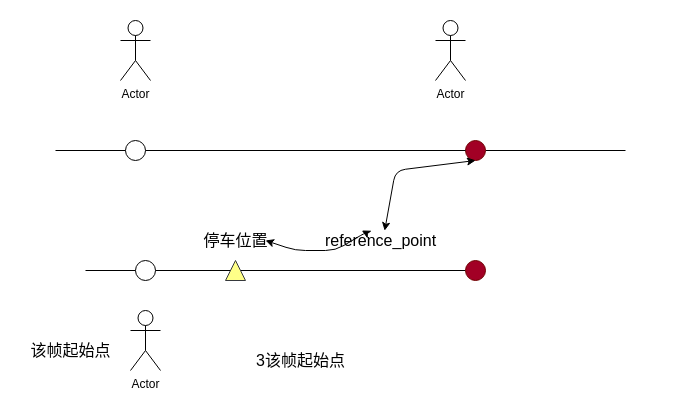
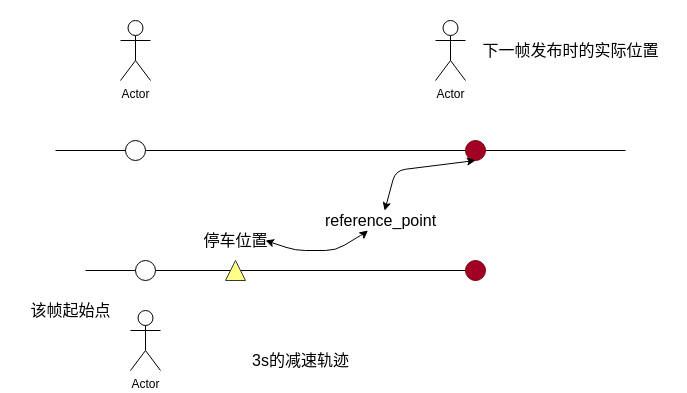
node "下一帧发布时的实际位置": added
node "reference_point": moved (381, 241) -> (381, 221)
node "该帧起始点": moved (71, 351) -> (71, 311)
node "3该帧起始点": label "3该帧起始点" -> "3s的减速轨迹"
